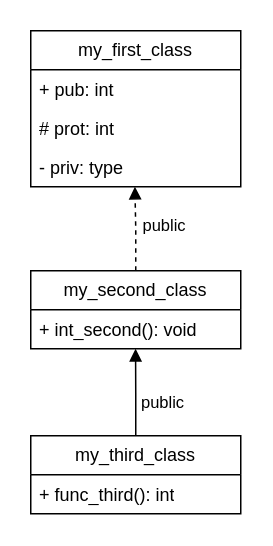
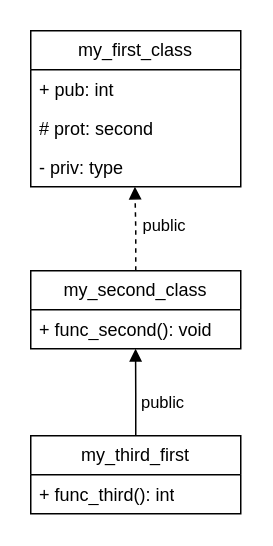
node "# prot: int": label "# prot: int" -> "# prot: second"
node "+ int_second(): void": label "+ int_second(): void" -> "+ func_second(): void"
node "my_third_class": label "my_third_class" -> "my_third_first"
